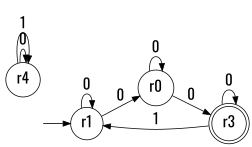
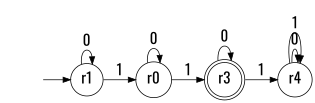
edge "r0" -> "r3": label "0" -> "1"
edge "r1" -> "r0": label "0" -> "1"
edge "r3" -> "r1": now "r3" -> "r4"
